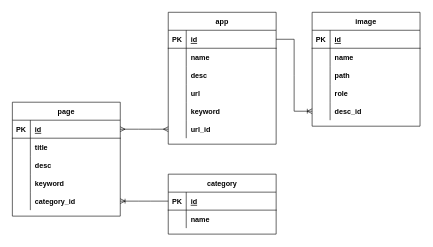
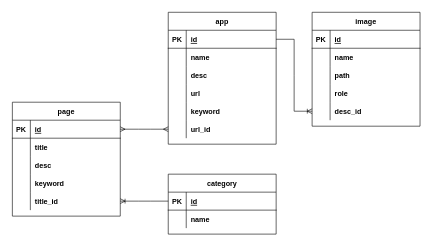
node "category_id": label "category_id" -> "title_id"
